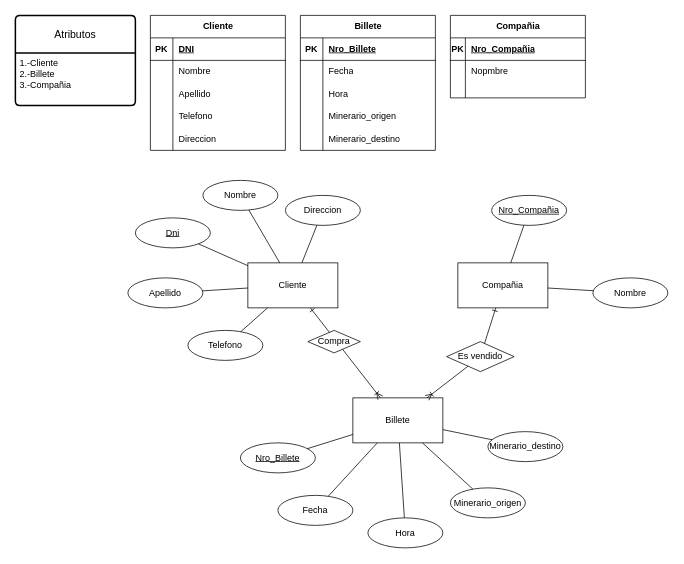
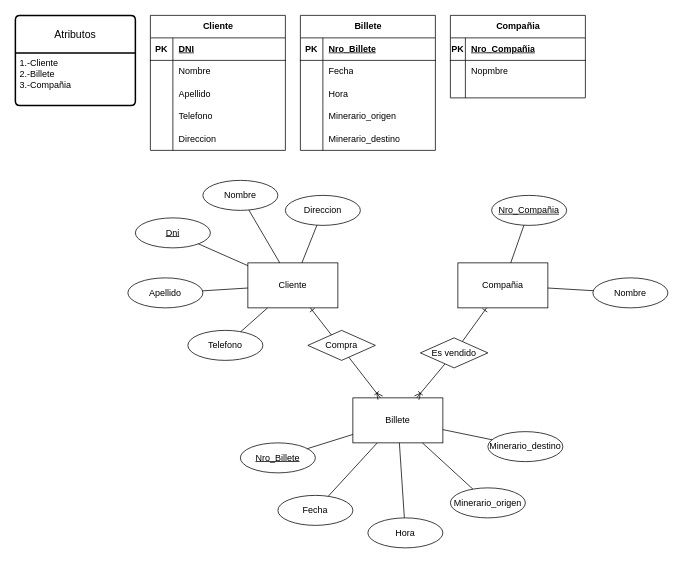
node "Compra": size 53x23 -> 68x30
node "Es vendido": moved (480, 357) -> (454, 353)
